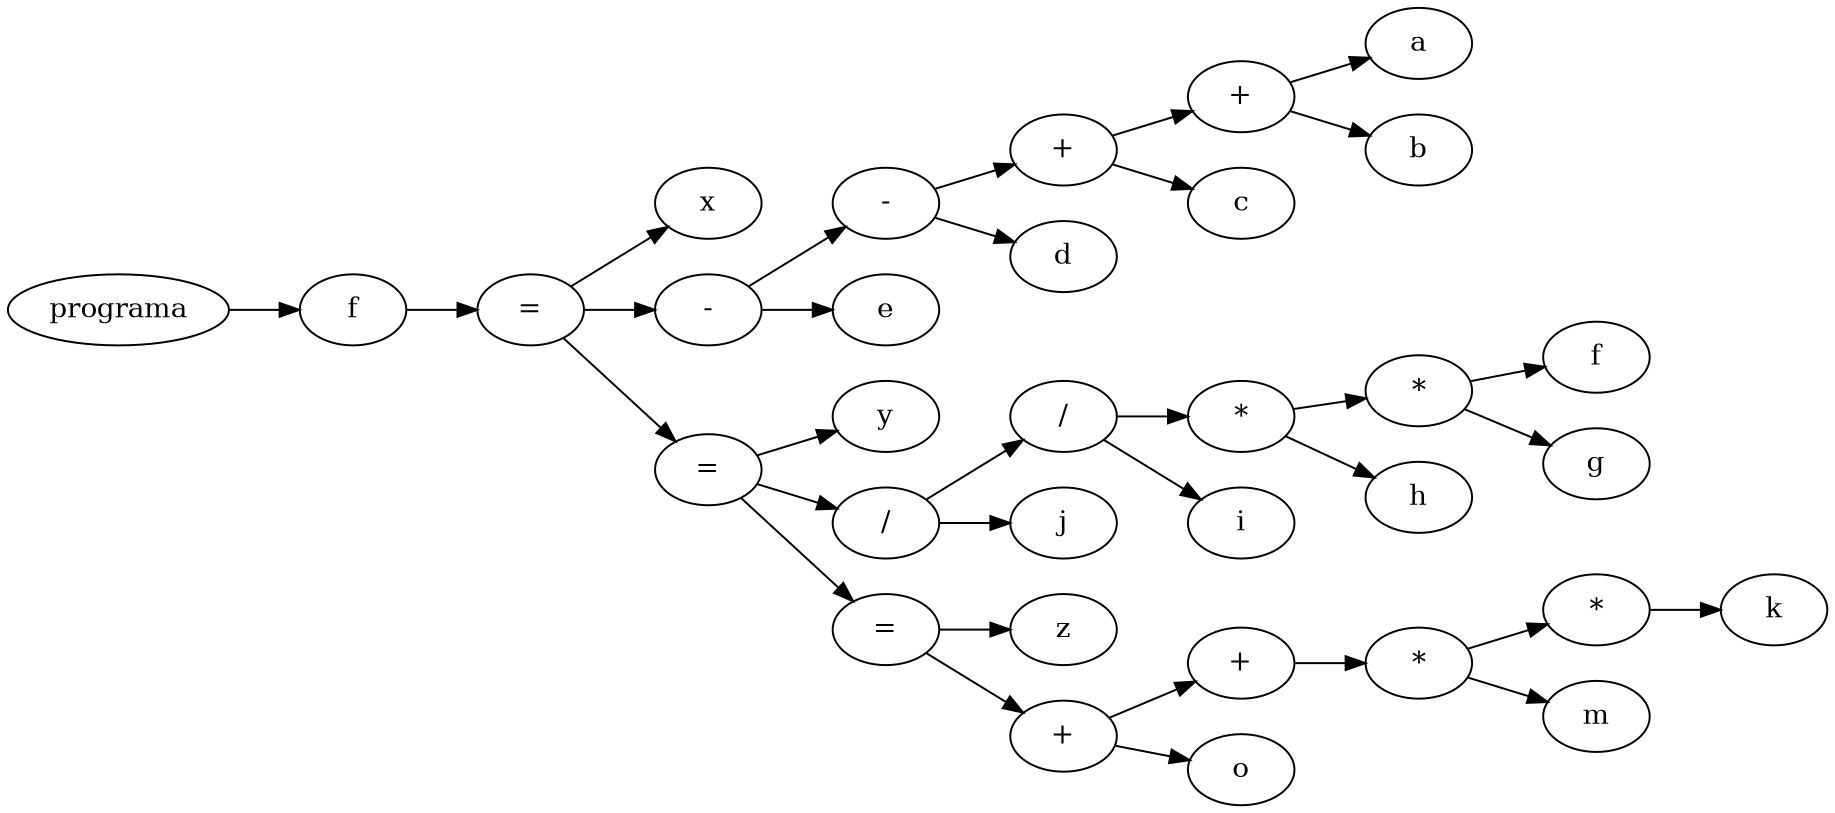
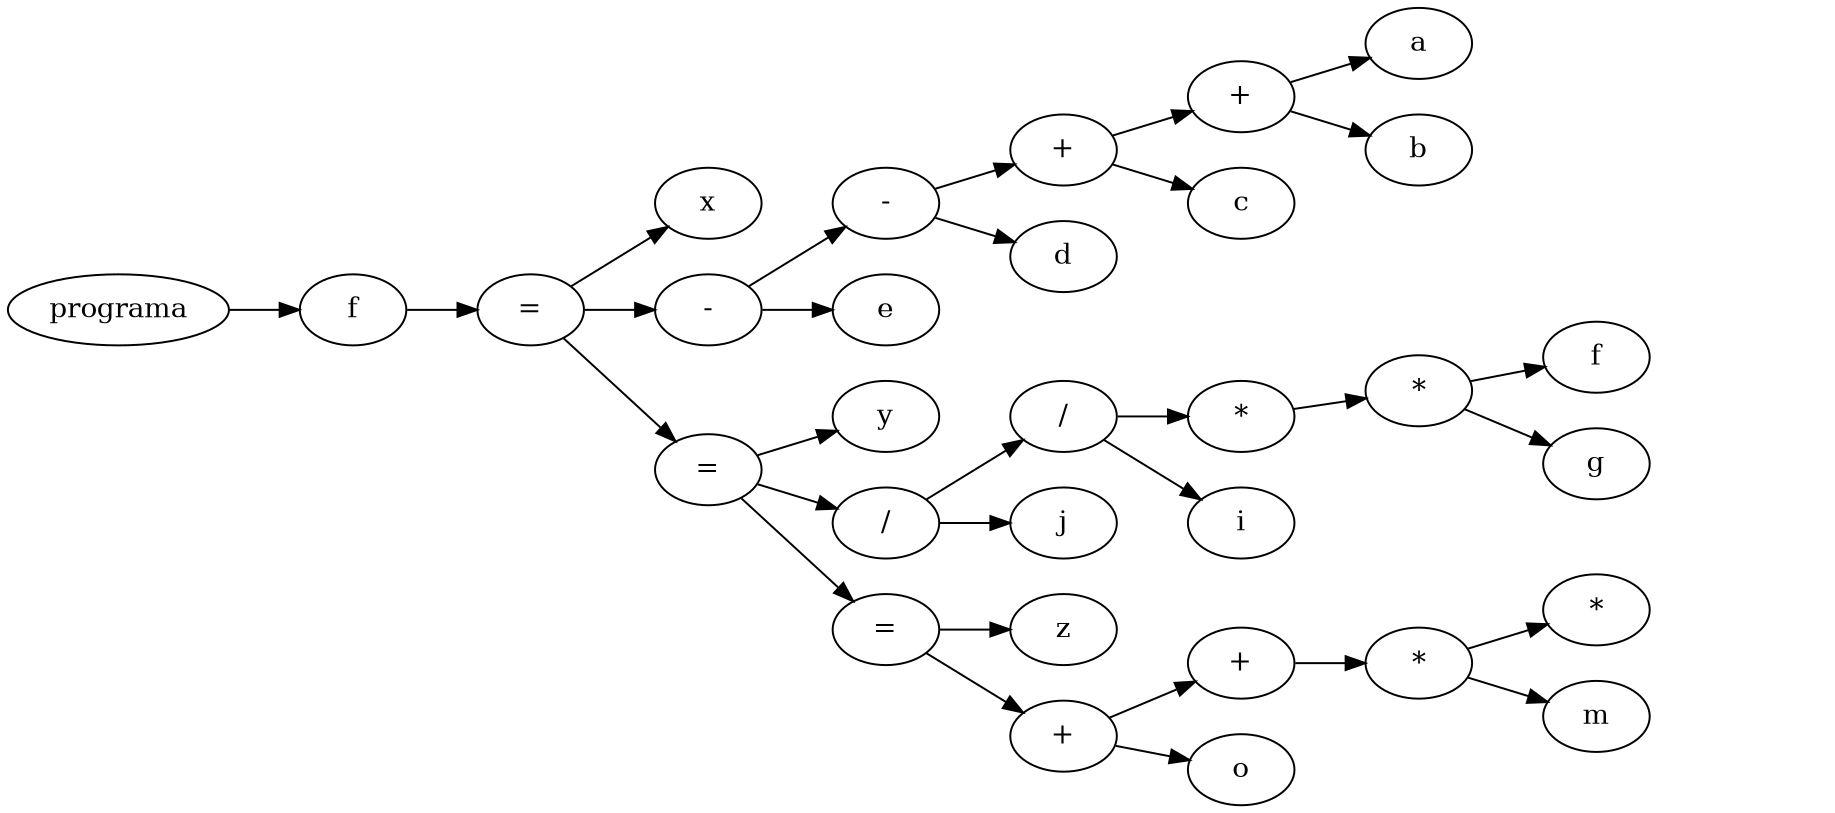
node "h": removed
node "k": removed
